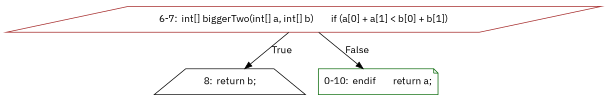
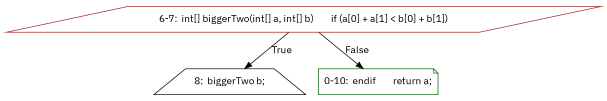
node "8:  return b;": label "8:  return b;" -> "8:  biggerTwo b;"
